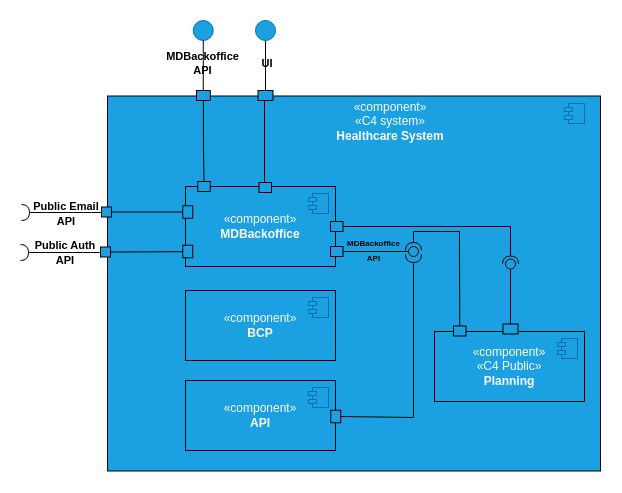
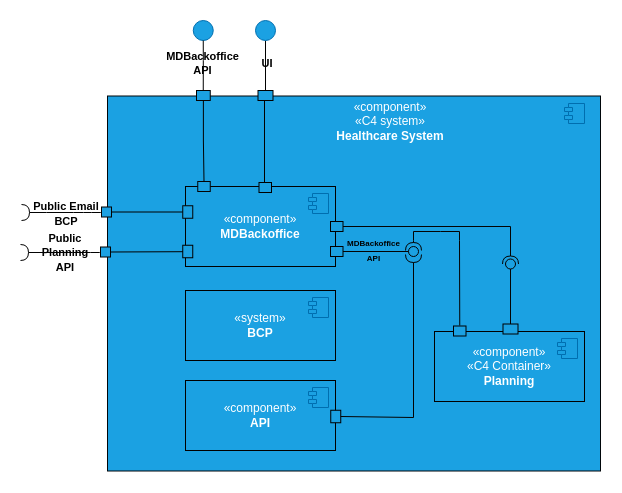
node "Public Email API": label "Public Email API" -> "Public Email BCP"
node "Public Auth API": label "Public Auth API" -> "Public Planning API"
node "«component» BCP": label "«component» BCP" -> "«system» BCP"
node "«component» «C4 Public» Planning": label "«component» «C4 Public» Planning" -> "«component» «C4 Container» Planning"
